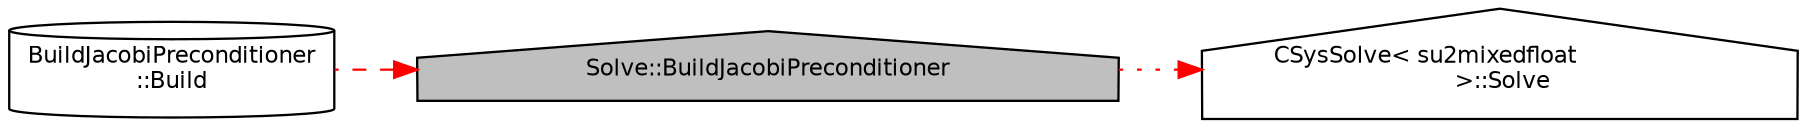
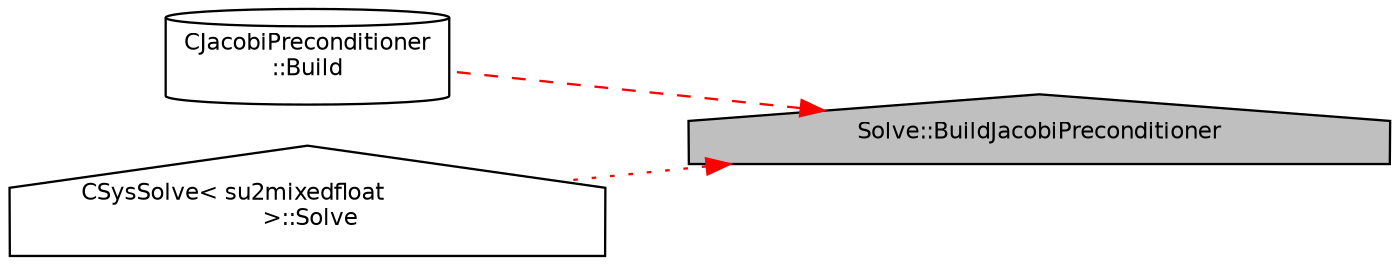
node "BuildJacobiPreconditioner ::Build": label "BuildJacobiPreconditioner ::Build" -> "CJacobiPreconditioner ::Build"
edge "Solve::BuildJacobiPreconditioner" -> "CSysSolve< su2mixedfloat >::Solve": reversed
